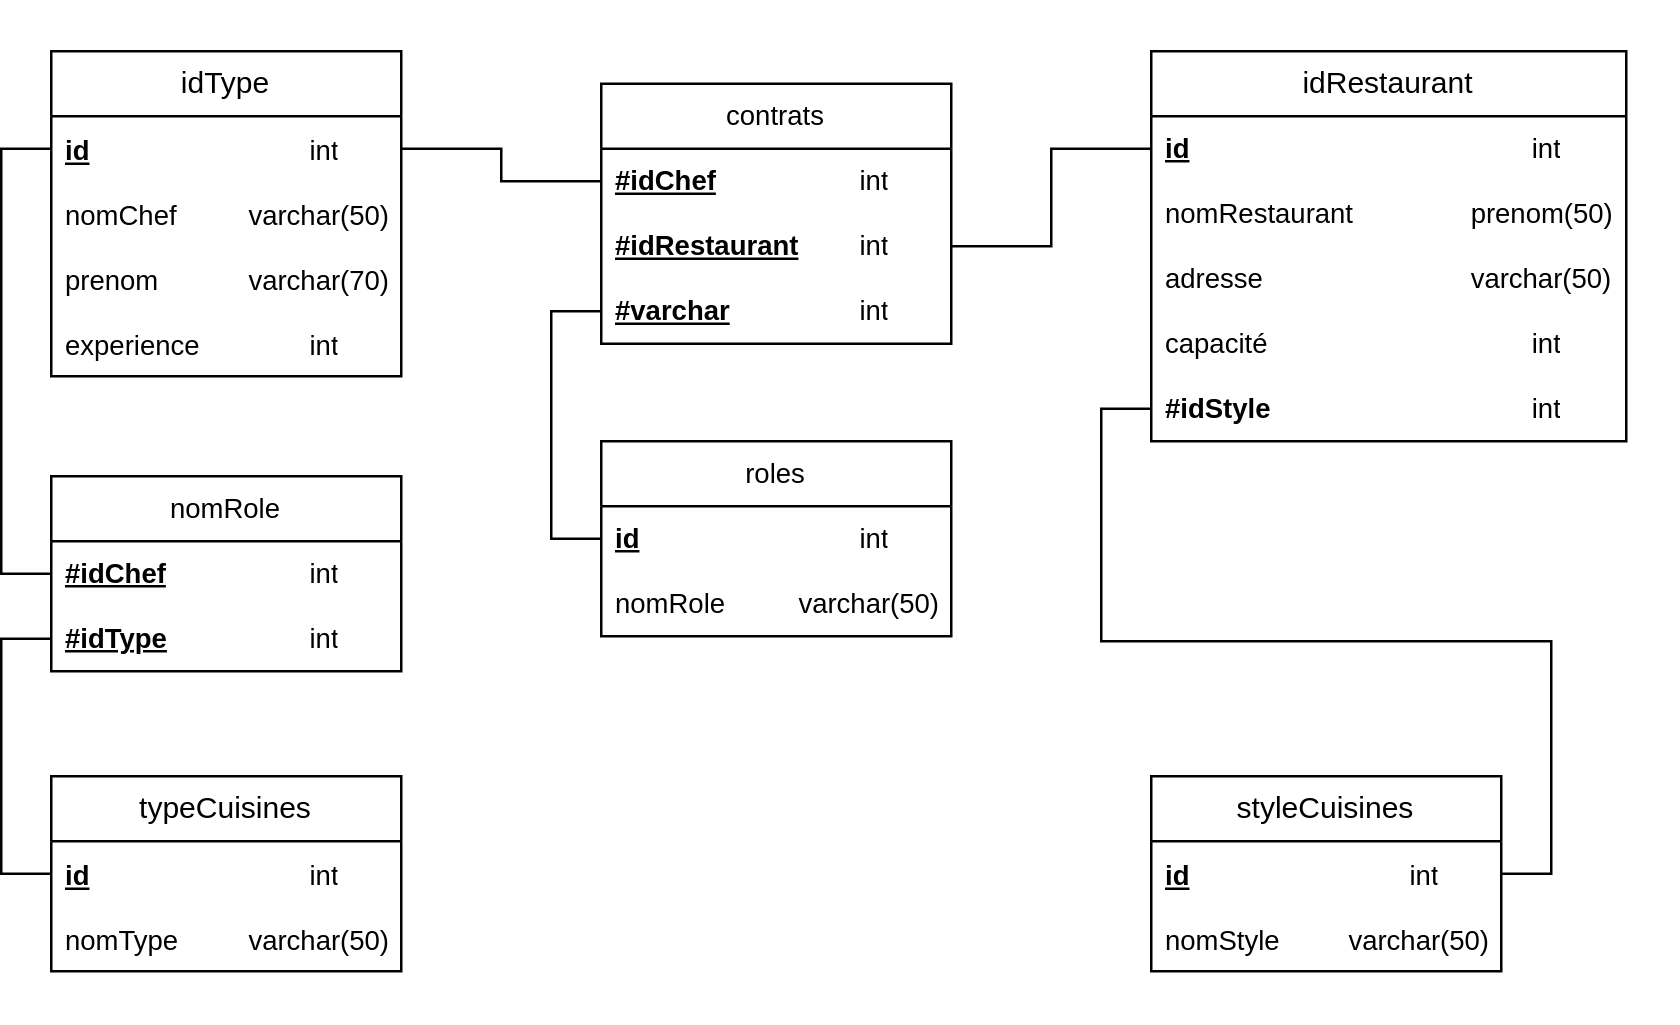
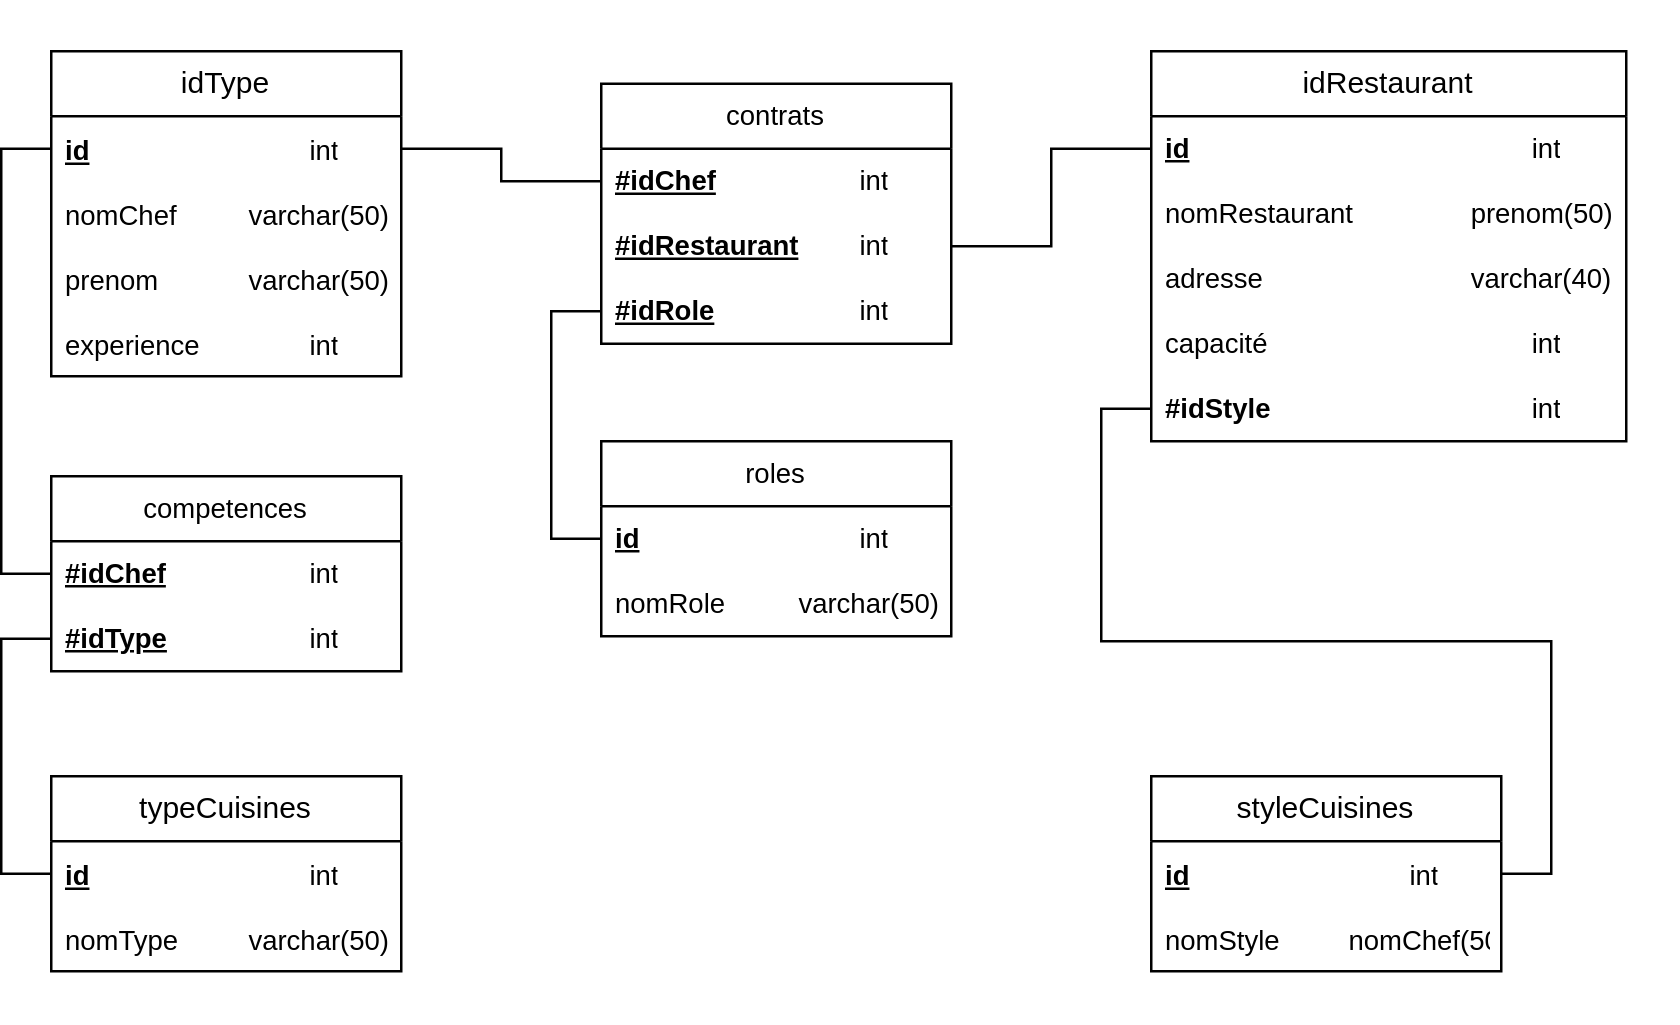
node "adresse varchar(50)": label "adresse varchar(50)" -> "adresse varchar(40)"
node "prenom varchar(70)": label "prenom varchar(70)" -> "prenom varchar(50)"
node "#varchar int": label "#varchar int" -> "#idRole int"
node "nomRole": label "nomRole" -> "competences"
node "nomStyle varchar(50)": label "nomStyle varchar(50)" -> "nomStyle nomChef(50)"
